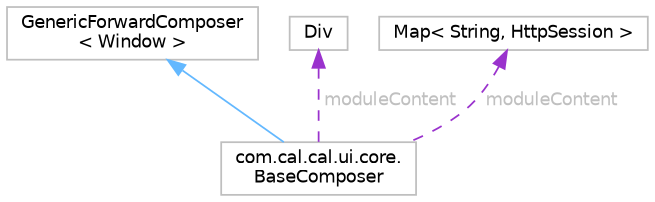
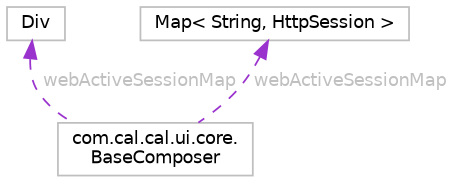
node "GenericForwardComposer < Window >": removed
edge "com.cal.cal.ui.core. BaseComposer" -> "Div": label " moduleContent" -> " webActiveSessionMap"
edge "com.cal.cal.ui.core. BaseComposer" -> "Map< String, HttpSession >": label " moduleContent" -> " webActiveSessionMap"
